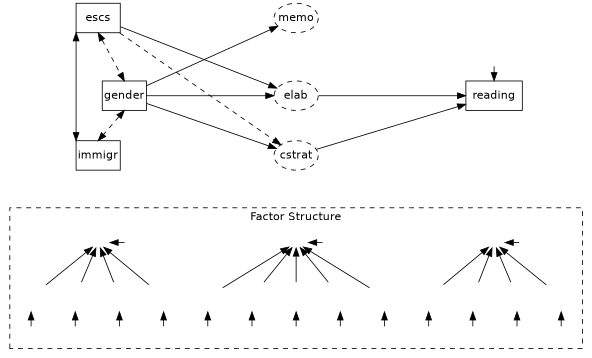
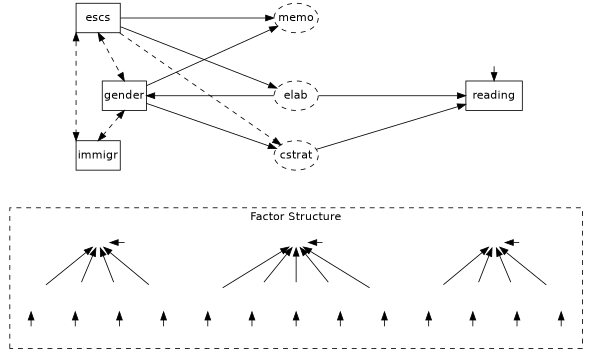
edge "escs" -> "memo": added
edge "escs" -- "immigr": style solid -> dashed
edge "gender" -> "elab": reversed
